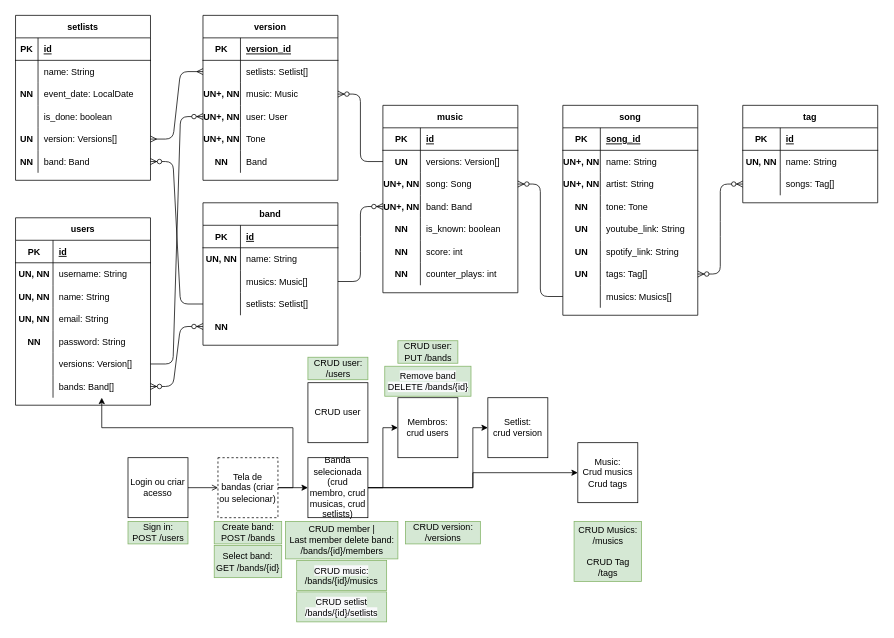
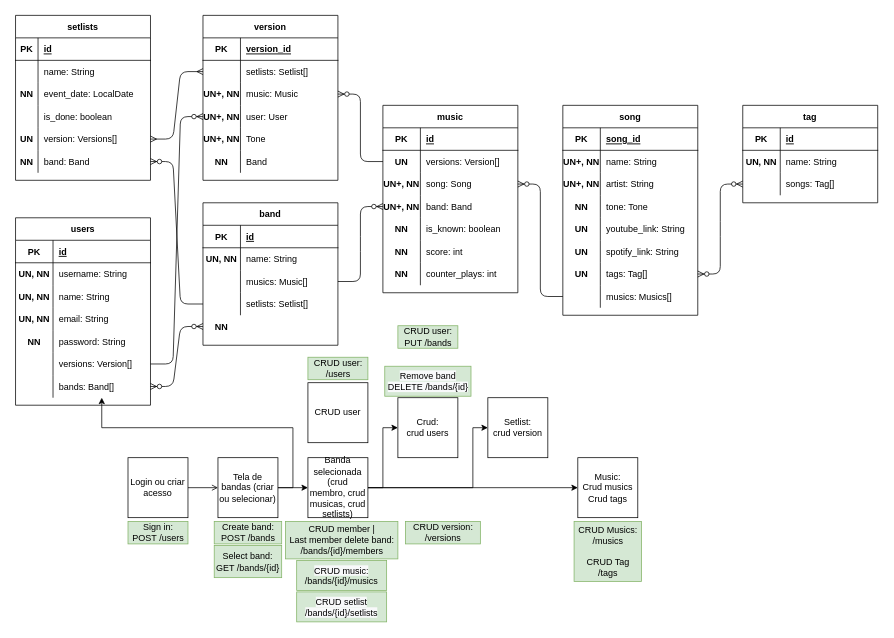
node "CRUD user: PUT /bands": moved (428, 352) -> (428, 337)
node "Membros: crud users": label "Membros: crud users" -> "Crud: crud users"
node "Music: Crud musics Crud tags": moved (608, 473) -> (608, 488)
node "Tela de bandas (criar ou selecionar)": style dashed -> solid
